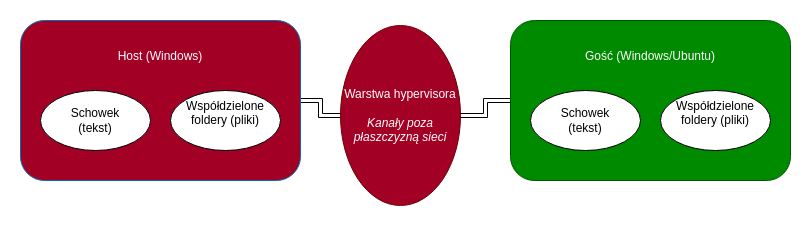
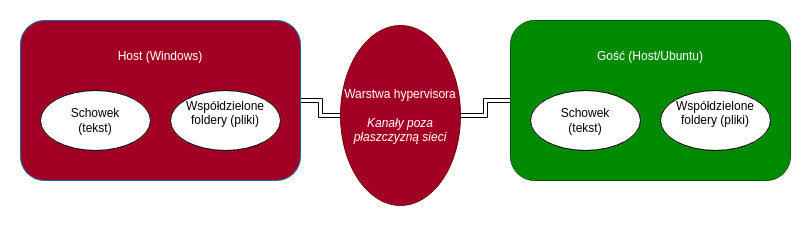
node "Gość (Windows/Ubuntu)": label "Gość (Windows/Ubuntu)" -> "Gość (Host/Ubuntu)"
